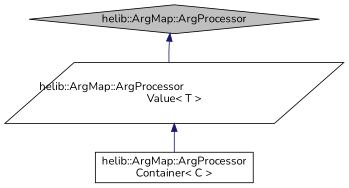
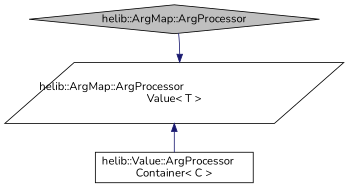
edge "helib::ArgMap::ArgProcessor Value< T >" -> "helib::ArgMap::ArgProcessor": reversed
node "helib::ArgMap::ArgProcessor Container< C >": label "helib::ArgMap::ArgProcessor Container< C >" -> "helib::Value::ArgProcessor Container< C >"
